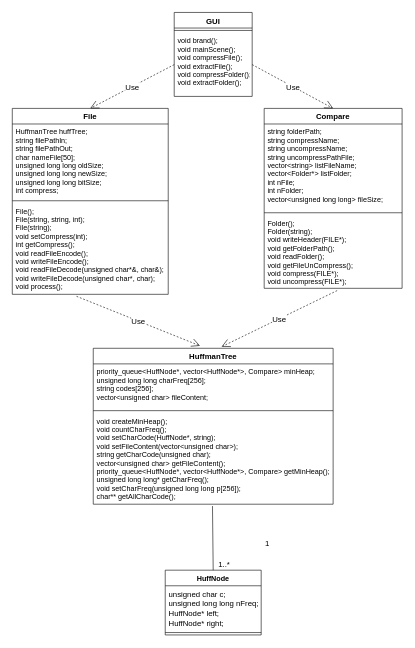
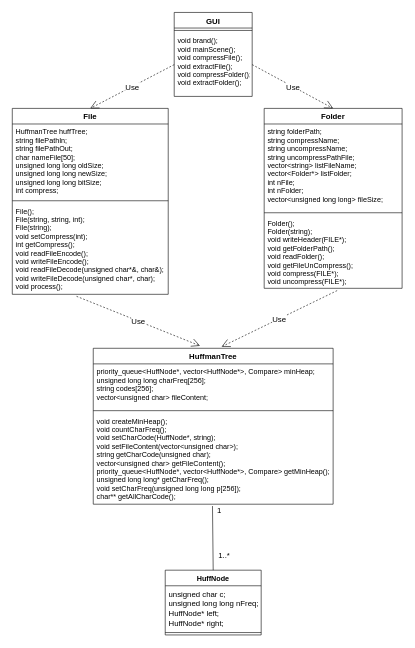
node "Compare": label "Compare" -> "Folder"
node "1": moved (267, 543) -> (219, 510)
node "1..*": moved (224, 564) -> (224, 555)
